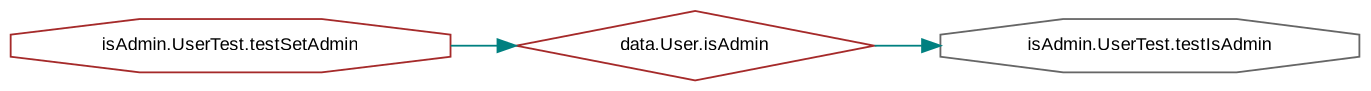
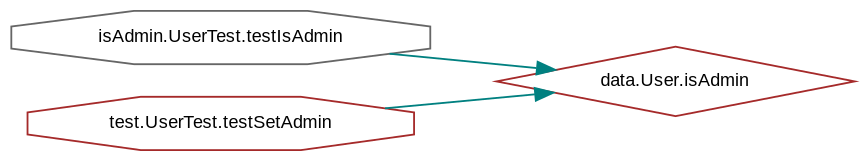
node "isAdmin.UserTest.testSetAdmin": label "isAdmin.UserTest.testSetAdmin" -> "test.UserTest.testSetAdmin"
edge "data.User.isAdmin" -> "isAdmin.UserTest.testIsAdmin": reversed
